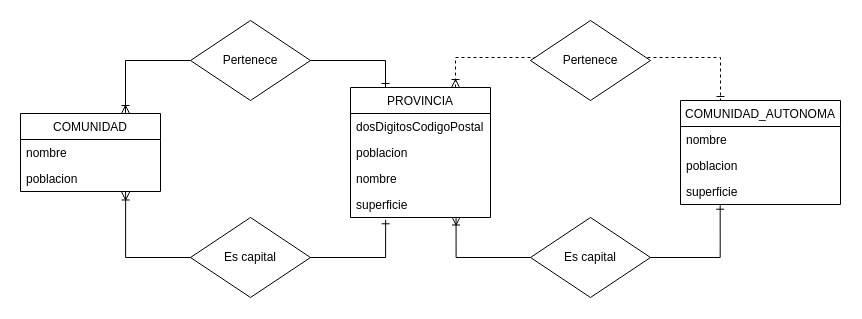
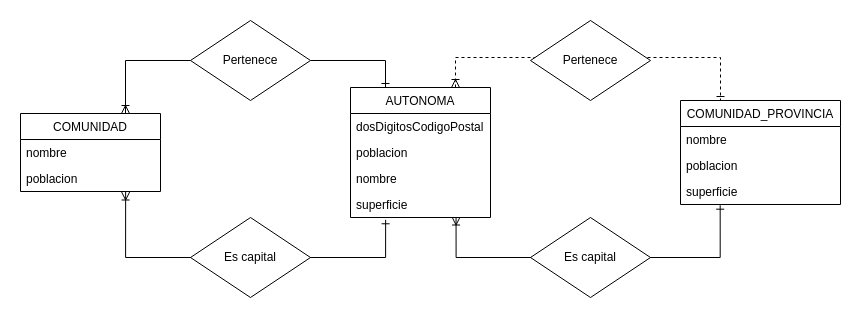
node "PROVINCIA": label "PROVINCIA" -> "AUTONOMA"
node "COMUNIDAD_AUTONOMA": label "COMUNIDAD_AUTONOMA" -> "COMUNIDAD_PROVINCIA"
